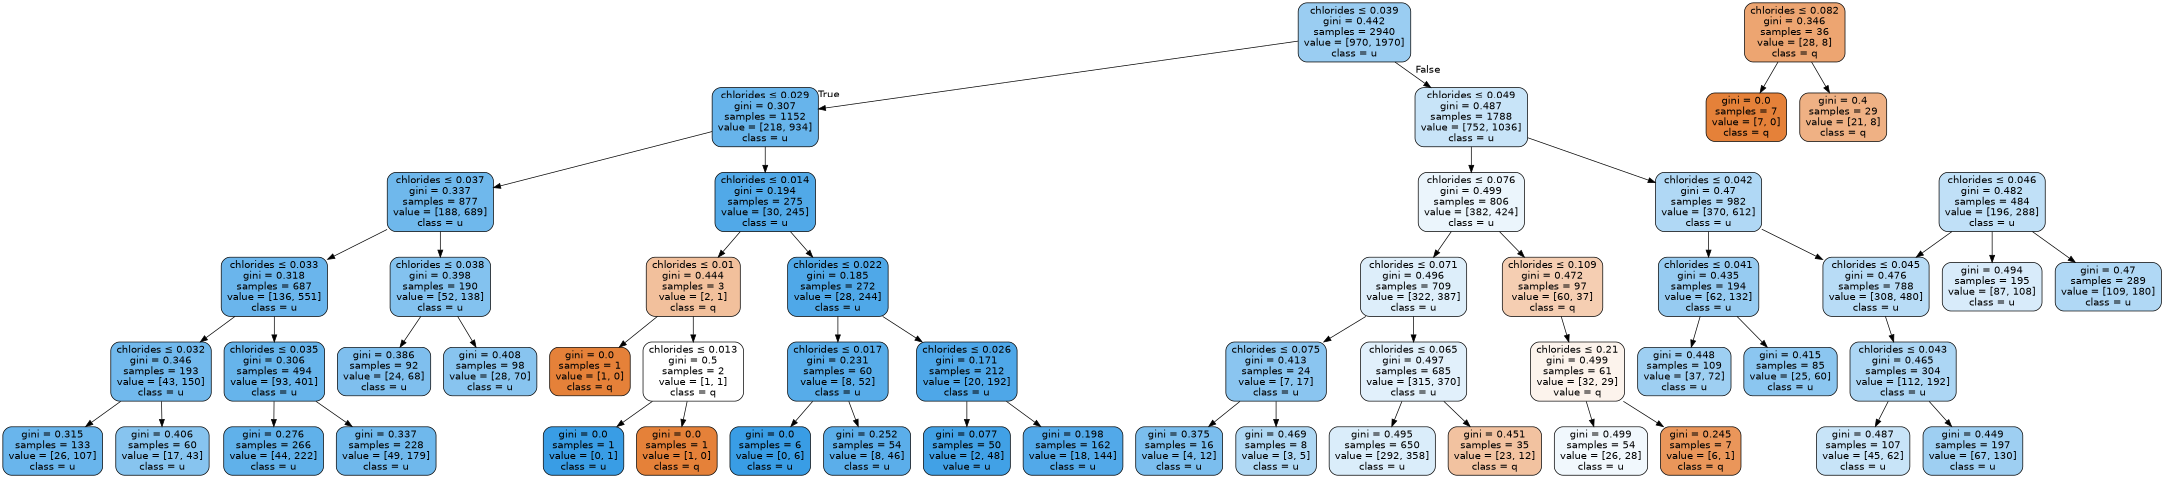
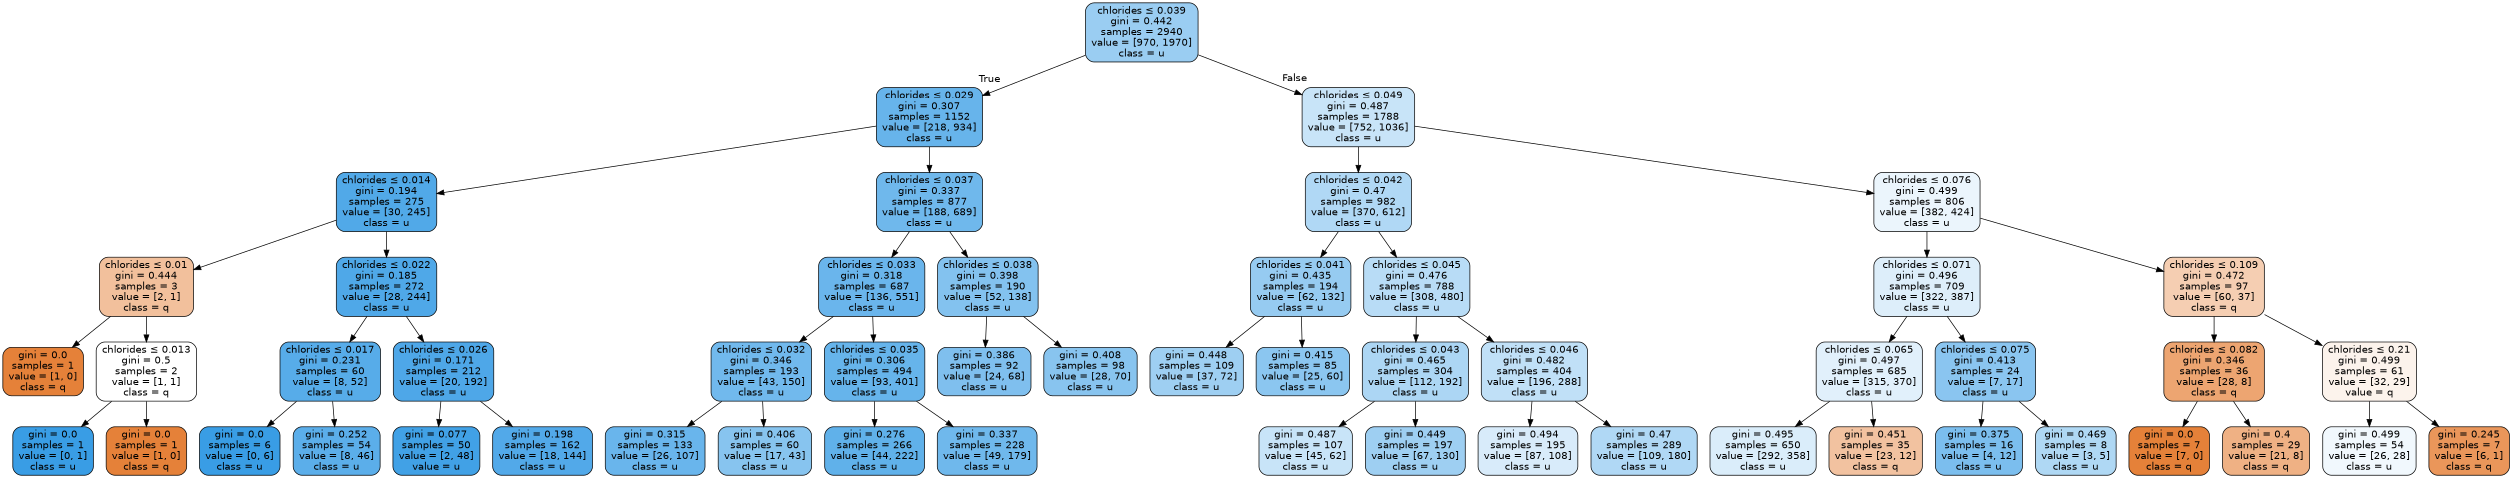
node "chlorides ≤ 0.046": text "samples = 484" -> "samples = 404"
edge "chlorides ≤ 0.046" -> "chlorides ≤ 0.045": reversed
edge "chlorides ≤ 0.109" -> "chlorides ≤ 0.082": added
